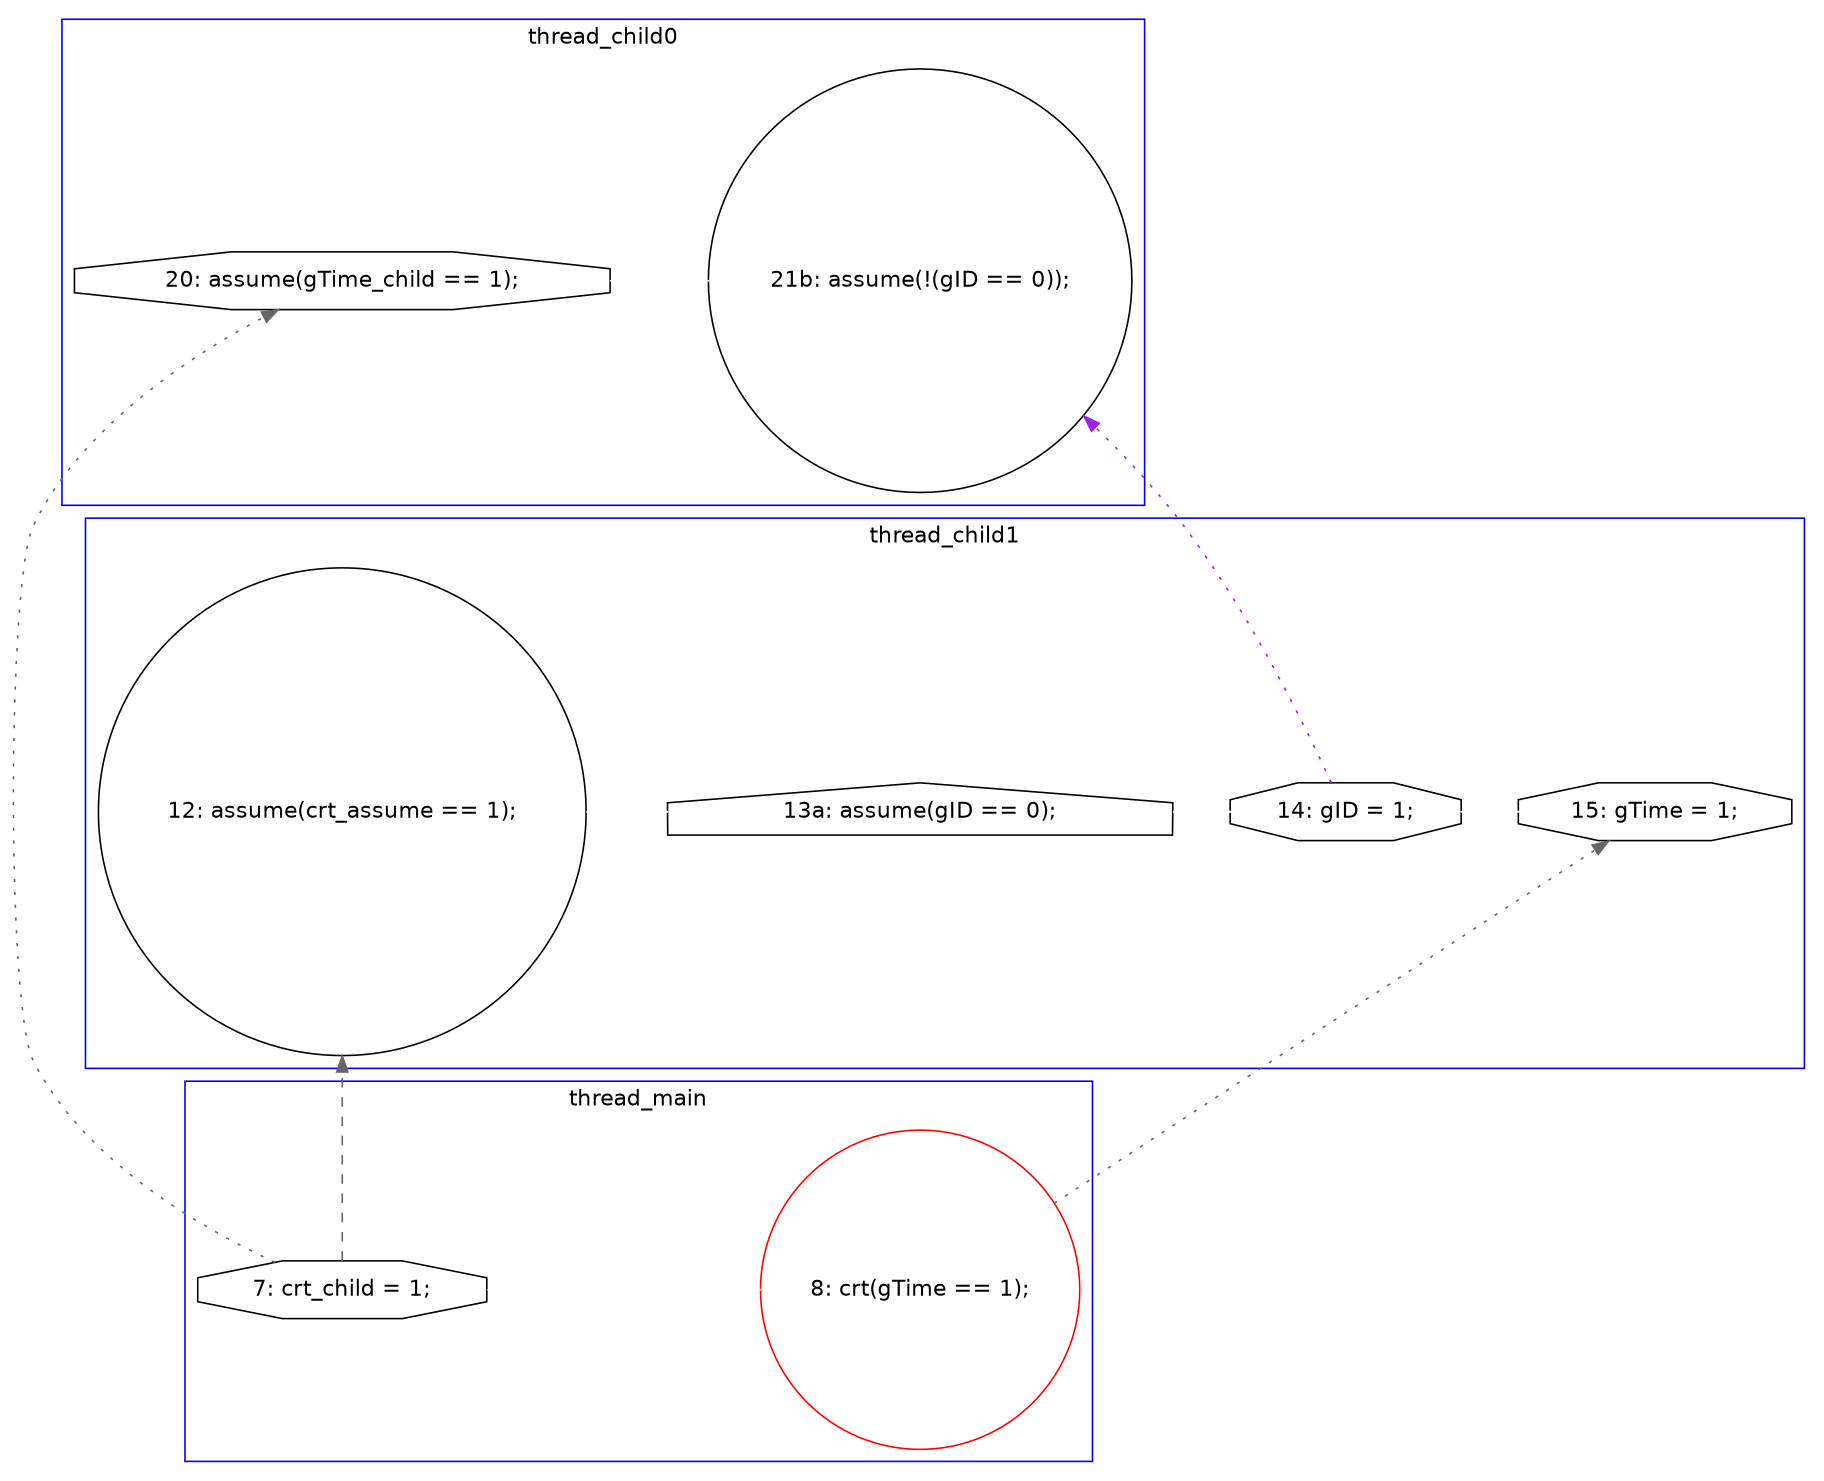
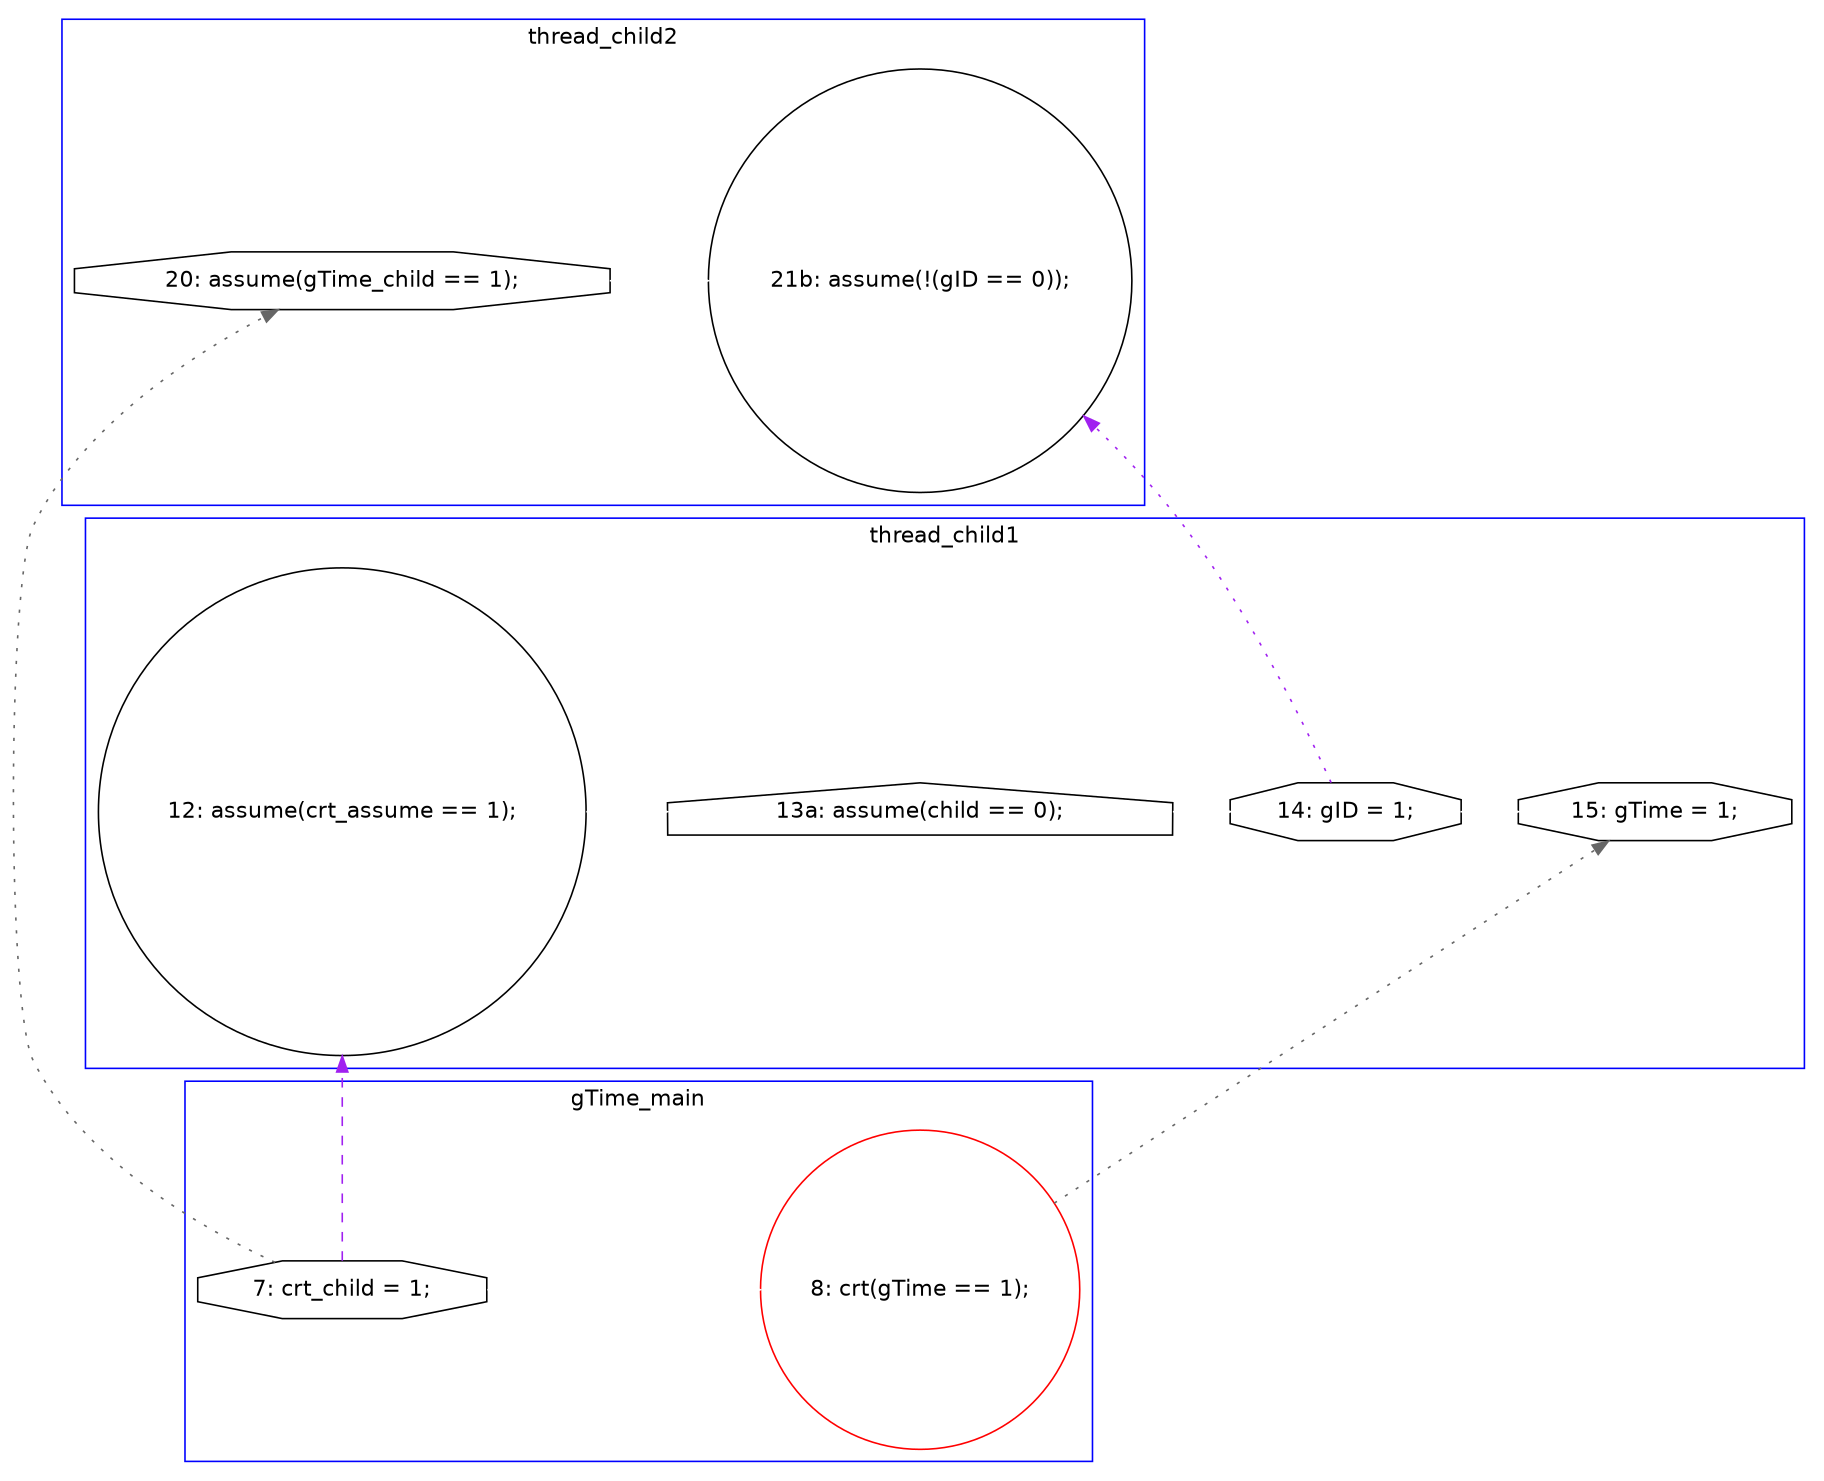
cluster "thread_child0": label "thread_child0" -> "thread_child2"
node "13a: assume(gID == 0);": label "13a: assume(gID == 0);" -> "13a: assume(child == 0);"
cluster "thread_main": label "thread_main" -> "gTime_main"
edge "7: crt_child = 1;" -> "12: assume(crt_assume == 1);": color gray40 -> purple
